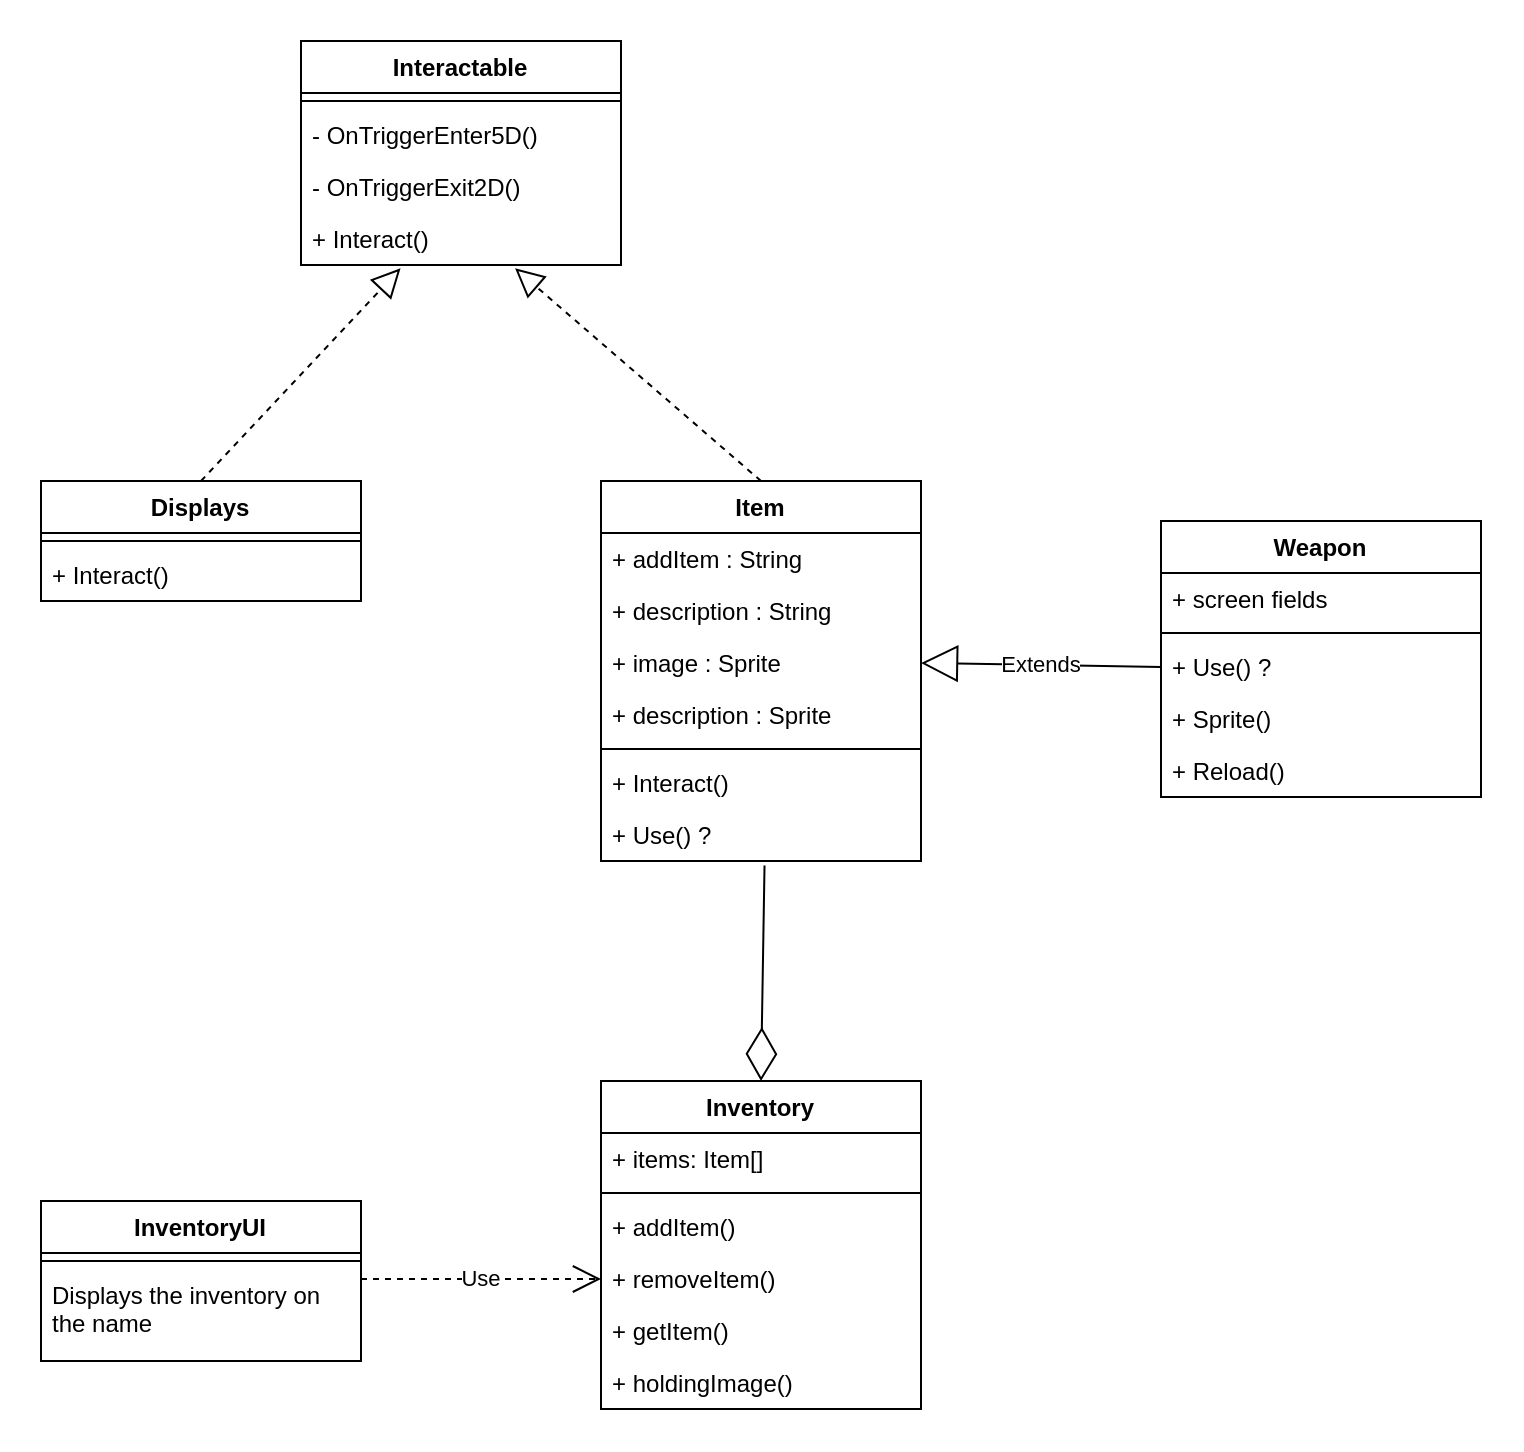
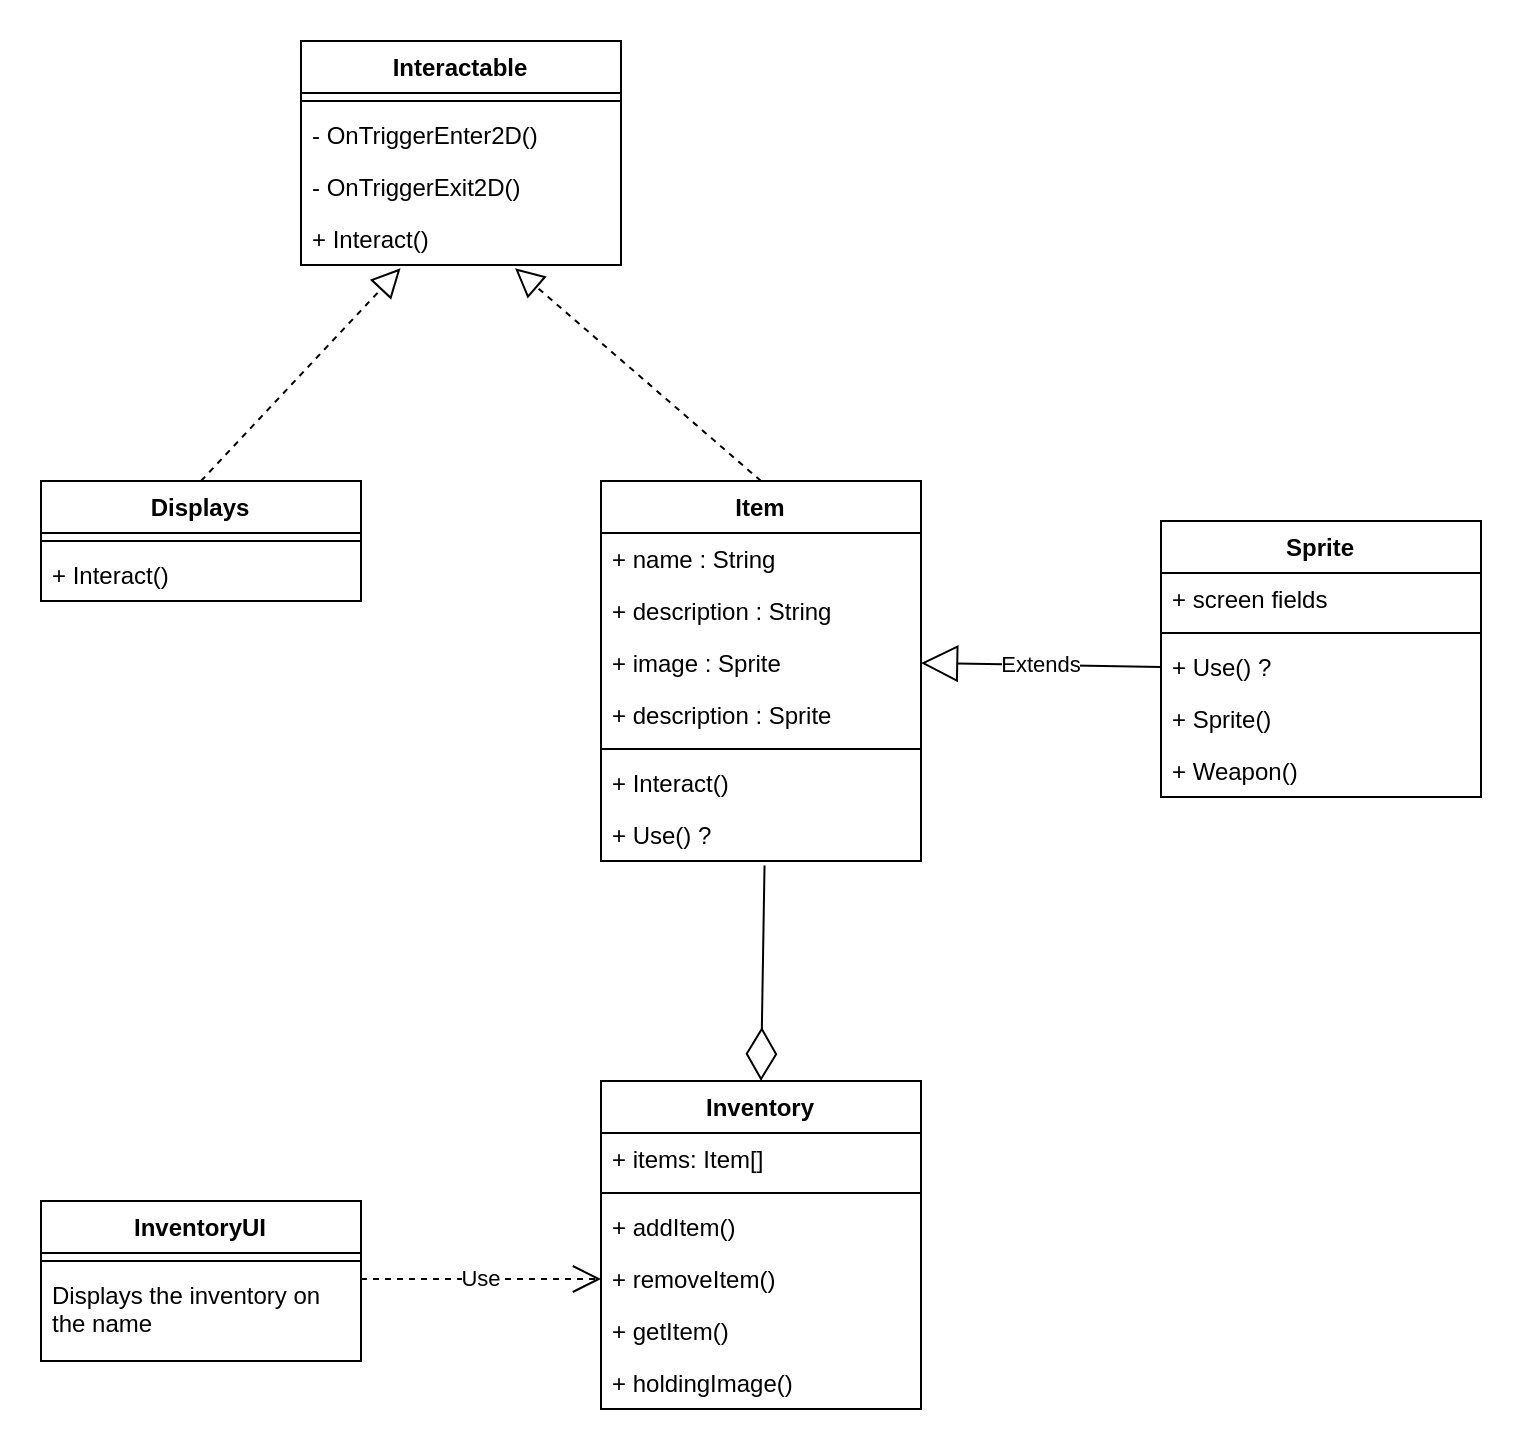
node "- OnTriggerEnter5D()": label "- OnTriggerEnter5D()" -> "- OnTriggerEnter2D()"
node "Weapon": label "Weapon" -> "Sprite"
node "+ addItem : String": label "+ addItem : String" -> "+ name : String"
node "+ Reload()": label "+ Reload()" -> "+ Weapon()"
